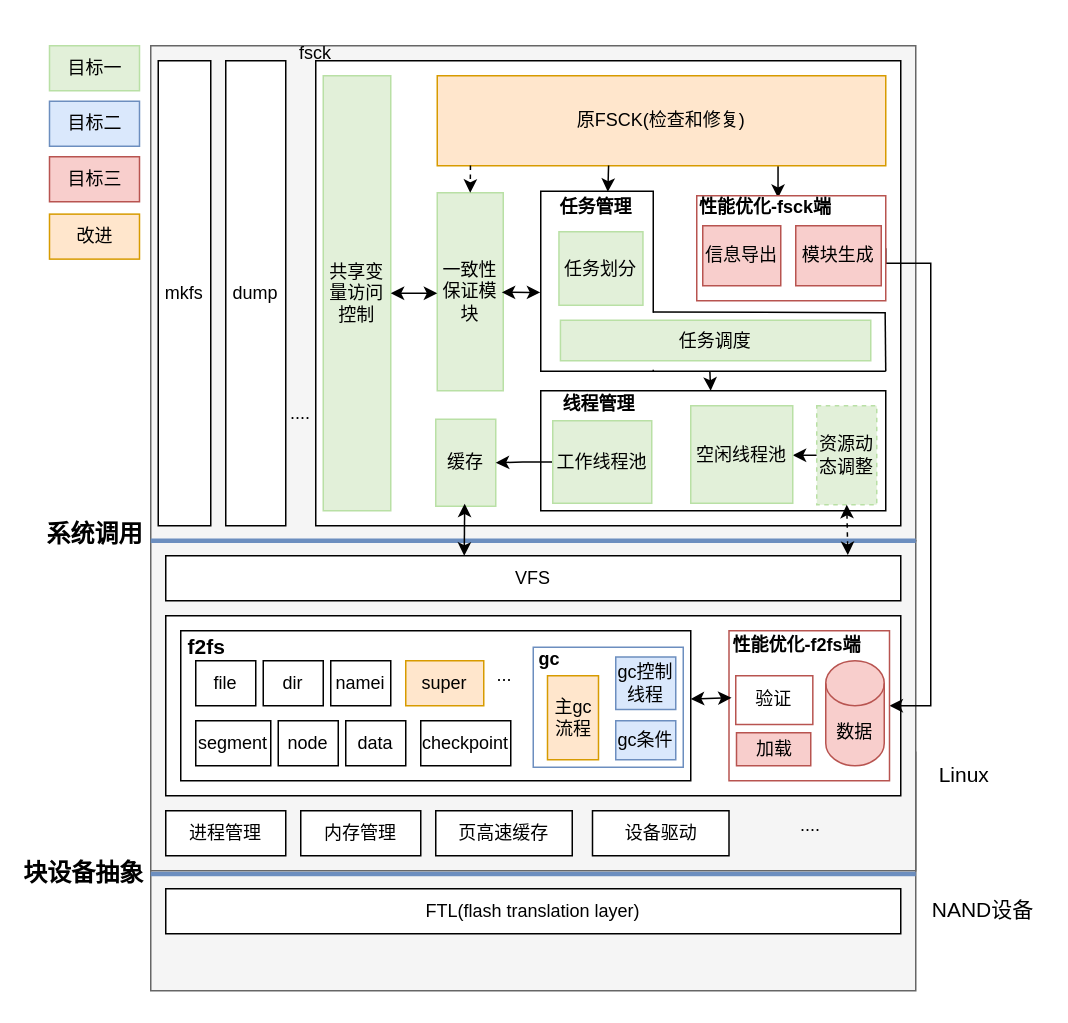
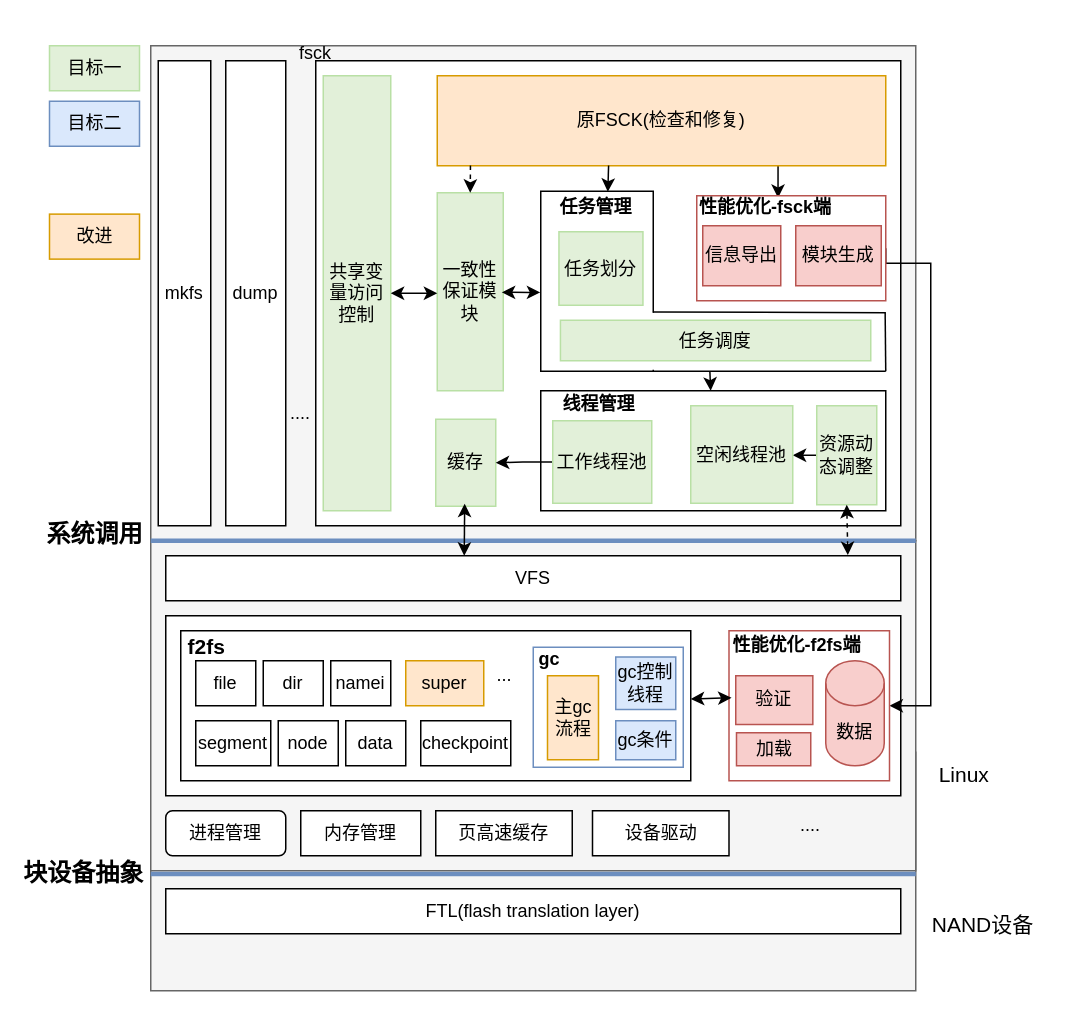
node "目标三": removed
node "资源动态调整": style dashed -> solid
node "验证": fillcolor #ffffff -> #f8cecc
node "进程管理": shape rectangle -> rounded rectangle
node "NAND设备": moved (983, 910) -> (983, 925)
